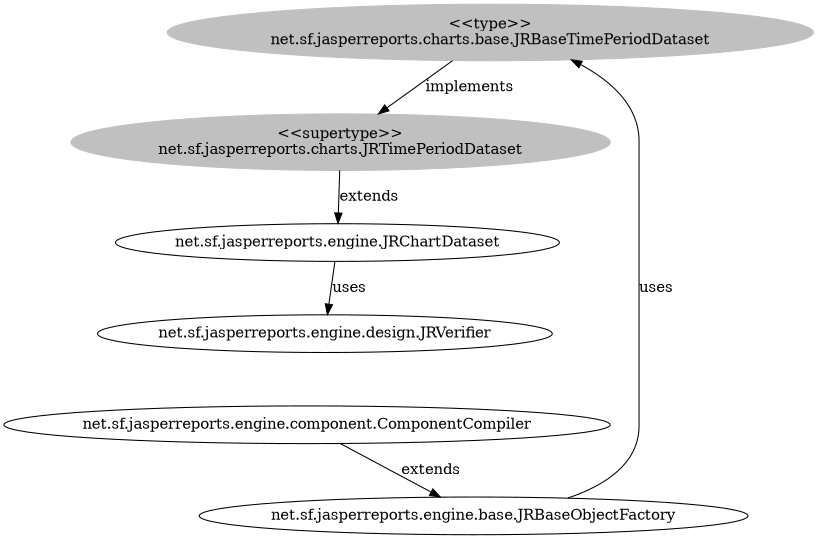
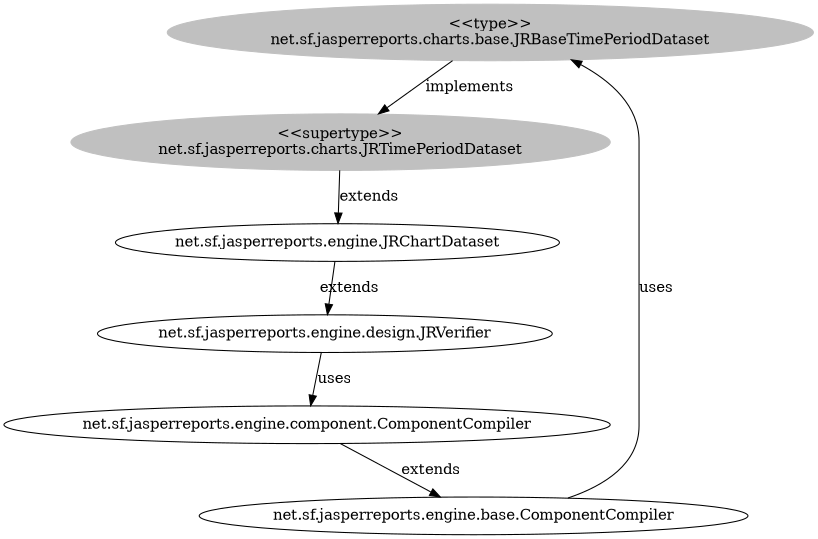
edge "net.sf.jasperreports.engine.JRChartDataset" -> "net.sf.jasperreports.engine.design.JRVerifier": label "uses" -> "extends"
edge "net.sf.jasperreports.engine.design.JRVerifier" -> "net.sf.jasperreports.engine.component.ComponentCompiler": added, label "uses"
node "net.sf.jasperreports.engine.base.JRBaseObjectFactory": label "net.sf.jasperreports.engine.base.JRBaseObjectFactory" -> "net.sf.jasperreports.engine.base.ComponentCompiler"
